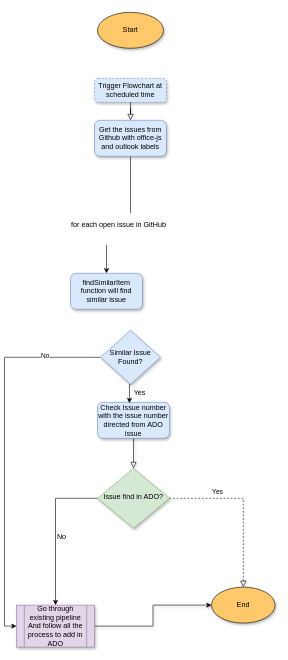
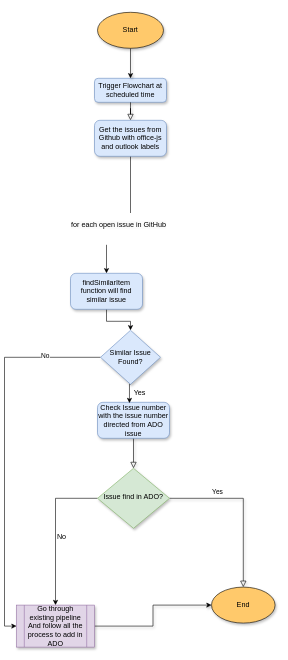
edge "Start" -> "Trigger Flowchart at scheduled time": added
node "Trigger Flowchart at scheduled time": style dashed -> solid
edge "findSimilarItem function will find similar issue" -> "Similar Issue Found?": added
edge "Issue find in ADO?" -> "End": style dashed -> solid
